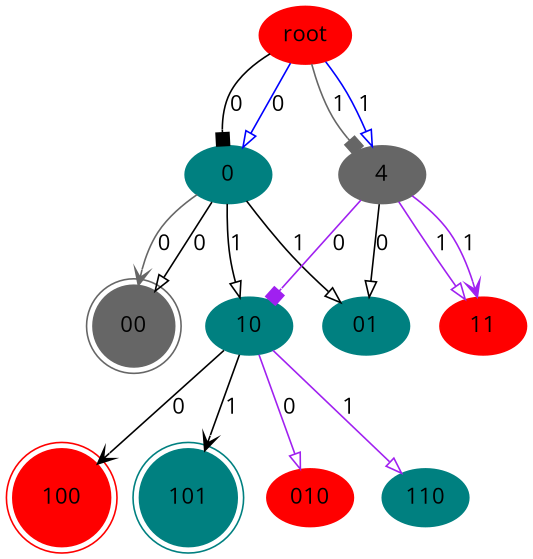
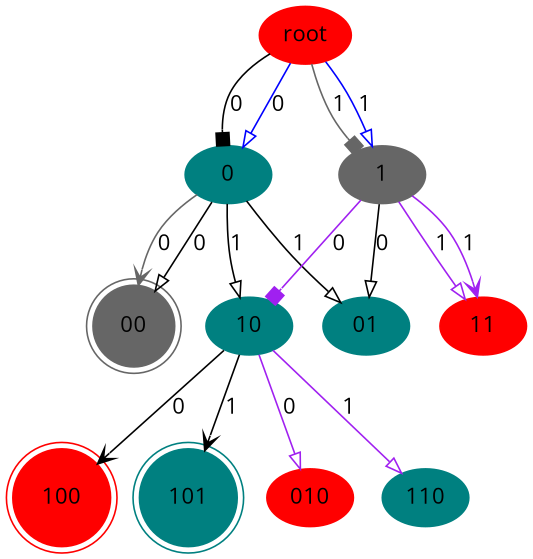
node "4": label "4" -> "1"
